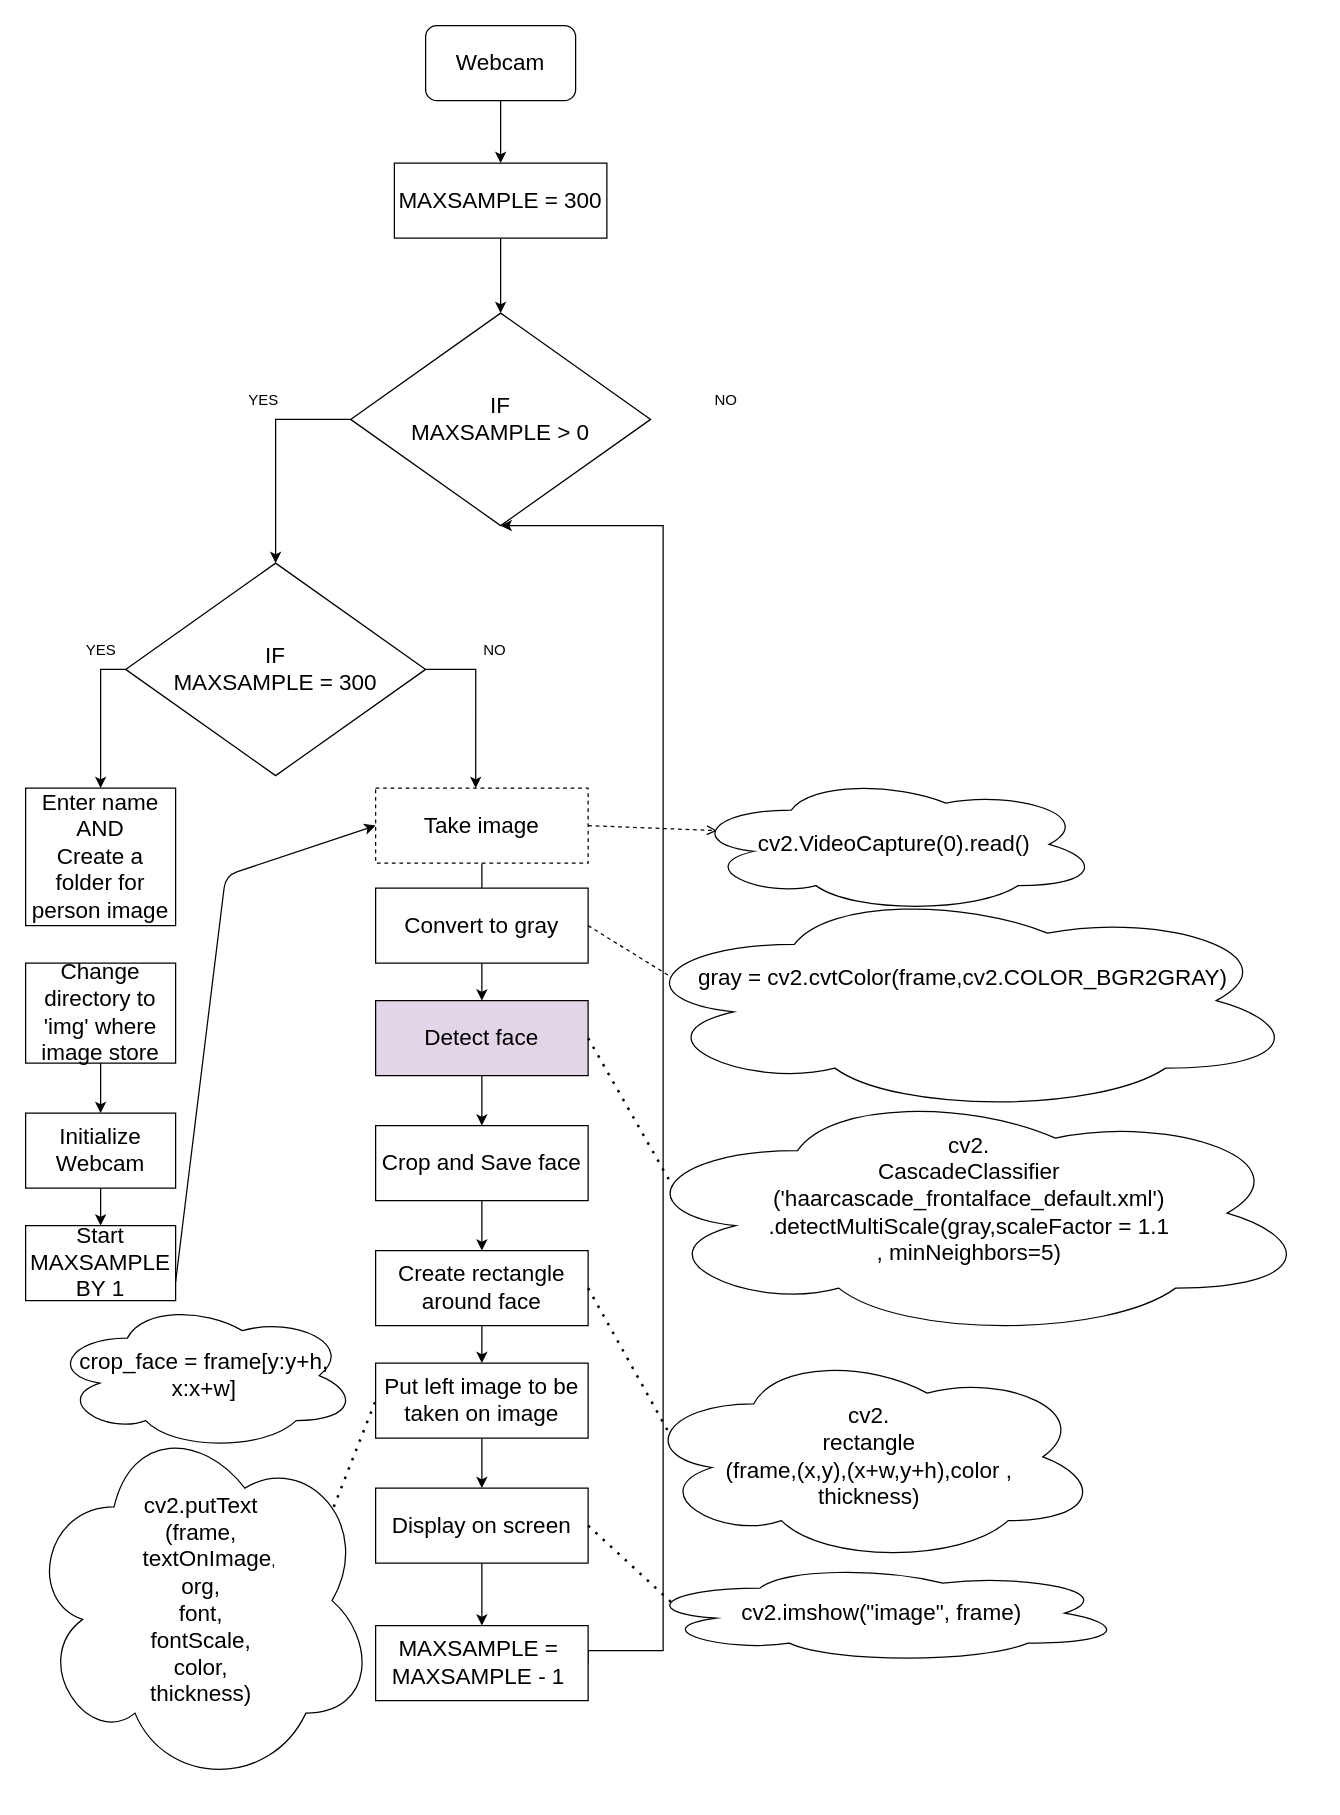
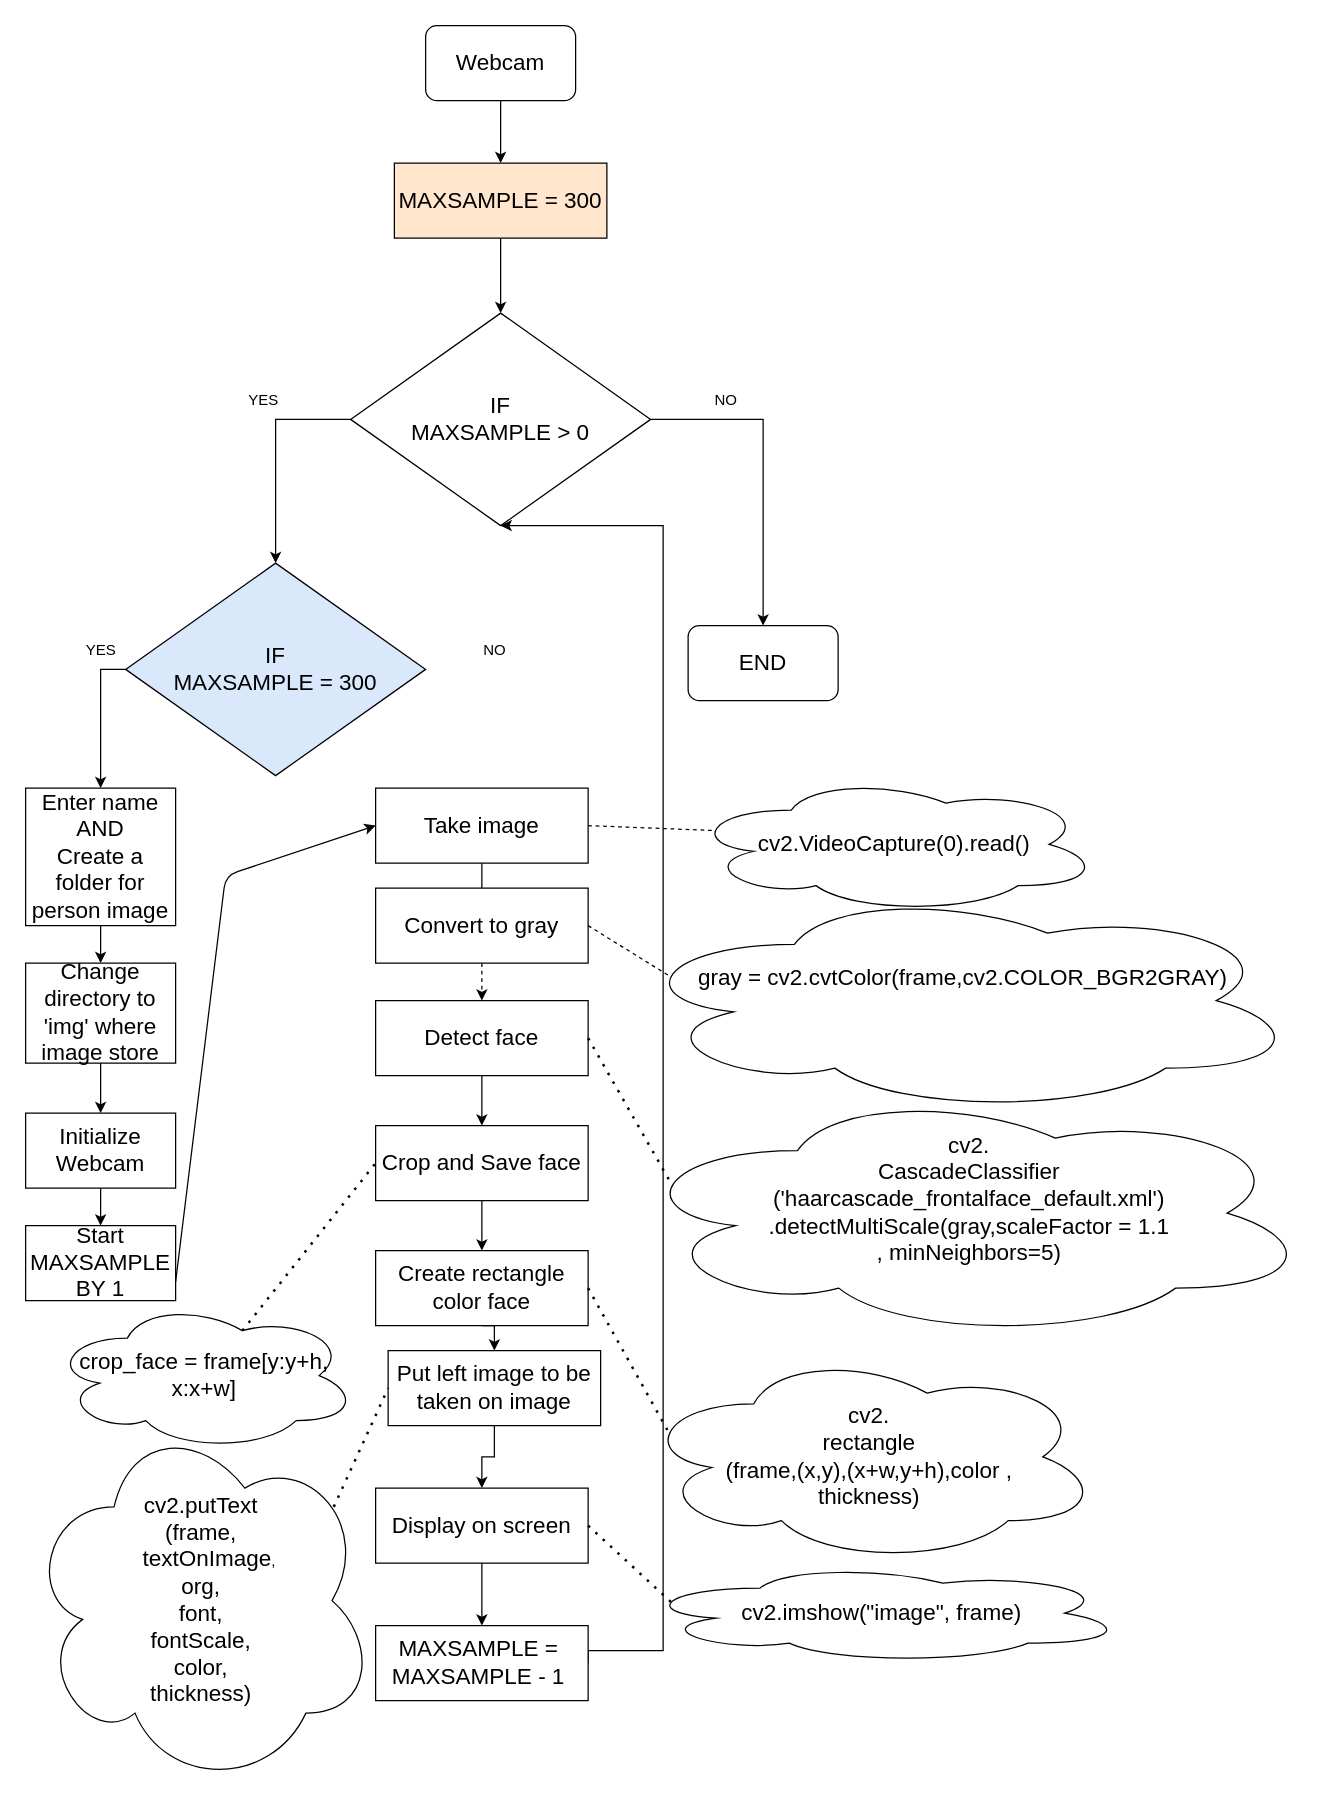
node "MAXSAMPLE = 300": fillcolor #ffffff -> #ffe6cc
edge "IF MAXSAMPLE > 0" -> "END": added
node "END": added
node "IF MAXSAMPLE = 300": fillcolor #ffffff -> #dae8fc
edge "IF MAXSAMPLE = 300" -> "Take image": removed
node "Take image": style dashed -> solid
edge "Take image" -> "cv2.VideoCapture(0).read()": arrowhead open -> none
edge "Enter name AND Create a folder for person image" -> "Change directory to 'img' where image store": added
edge "Convert to gray" -> "Detect face": style solid -> dashed
node "Detect face": fillcolor #e1d5e7 -> #ffffff
edge "Crop and Save face" -- "crop_face = frame[y:y+h, x:x+w]": added
node "Create rectangle around face": label "Create rectangle around face" -> "Create rectangle color face"
node "Put left image to be taken on image": moved (482, 1401) -> (494, 1388)
